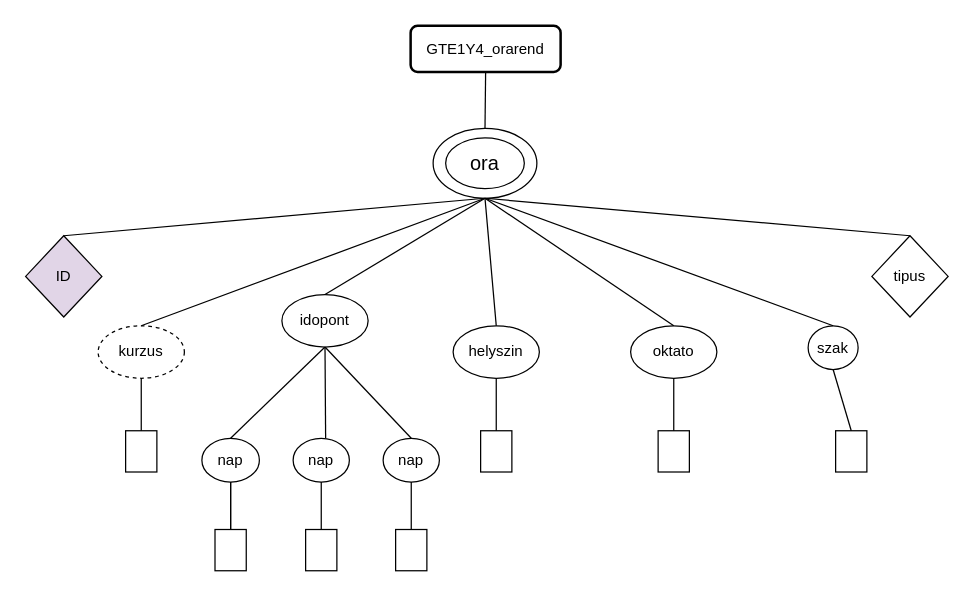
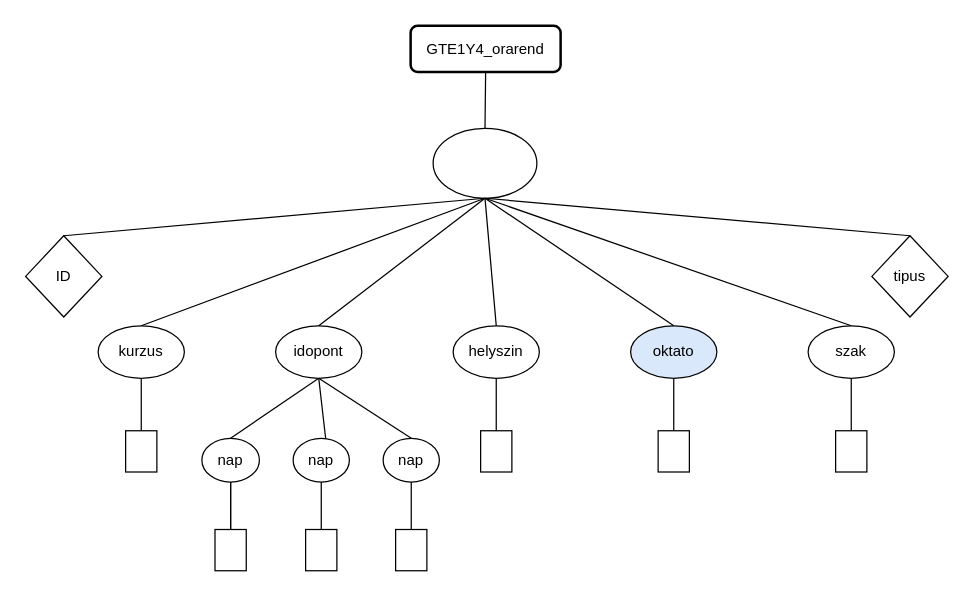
node "ora": removed
node "ID": fillcolor #e1d5e7 -> #ffffff
node "idopont": moved (325, 321) -> (319, 352)
node "szak": size 50x44 -> 86x53
node "kurzus": style dashed -> solid
node "oktato": fillcolor #ffffff -> #dae8fc
